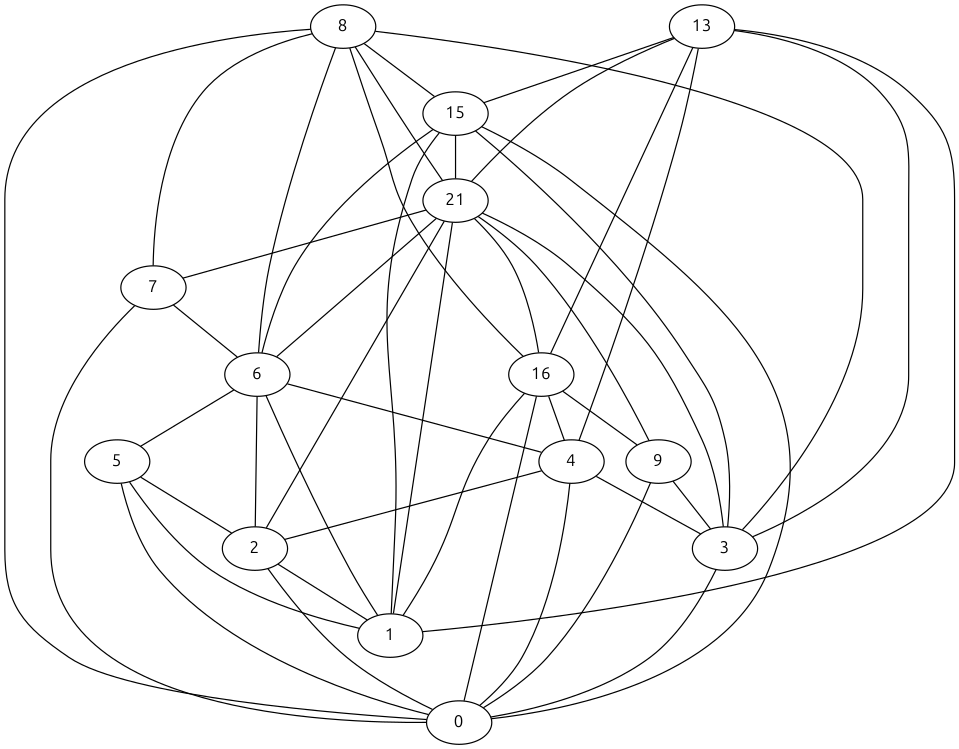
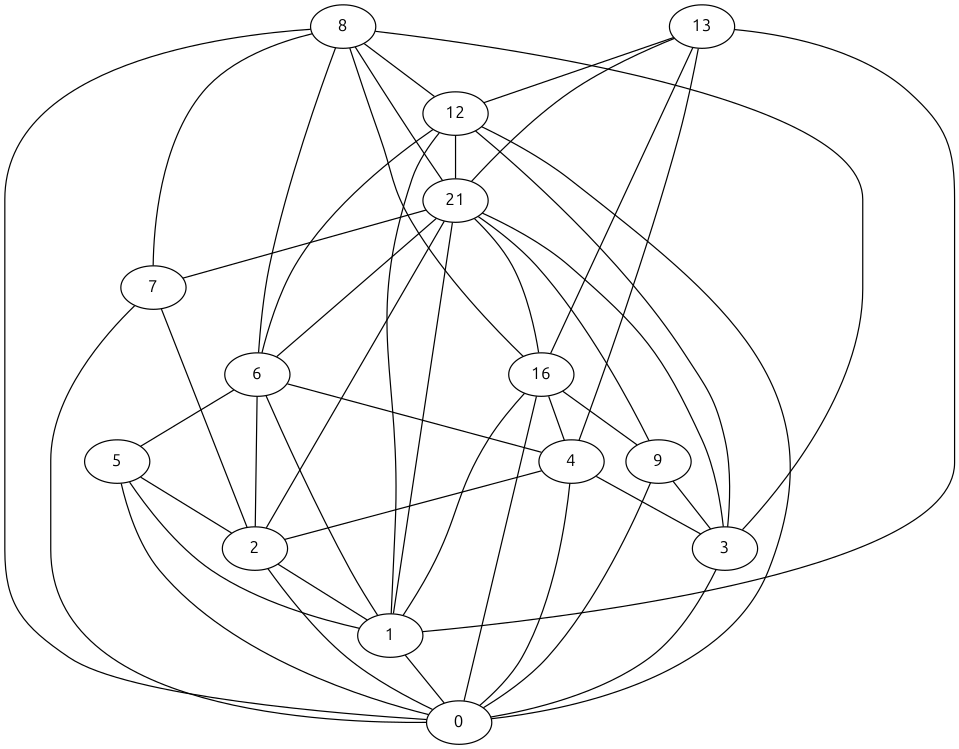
node "15": label "15" -> "12"
edge "3" -> "13": removed
edge "6" -> "7": now "2" -> "7"
edge "0" -> "1": added
